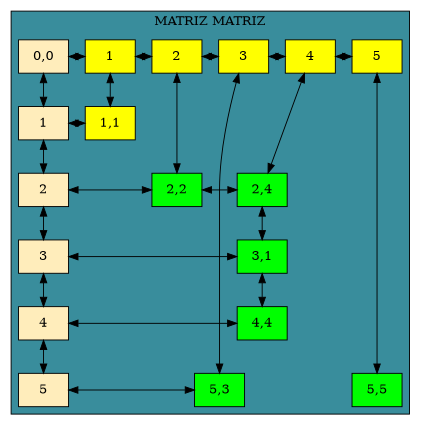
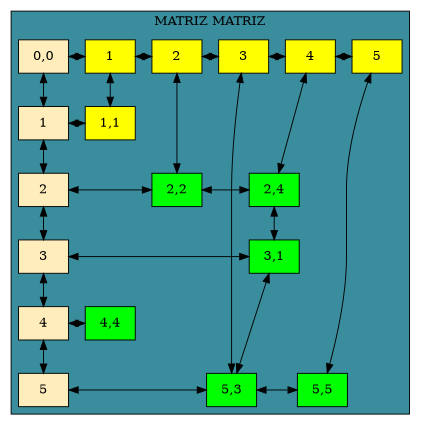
edge "3,1" -- "4,4": now "3,1" -- "5,3"
edge "5,3" -- "5,5": added
